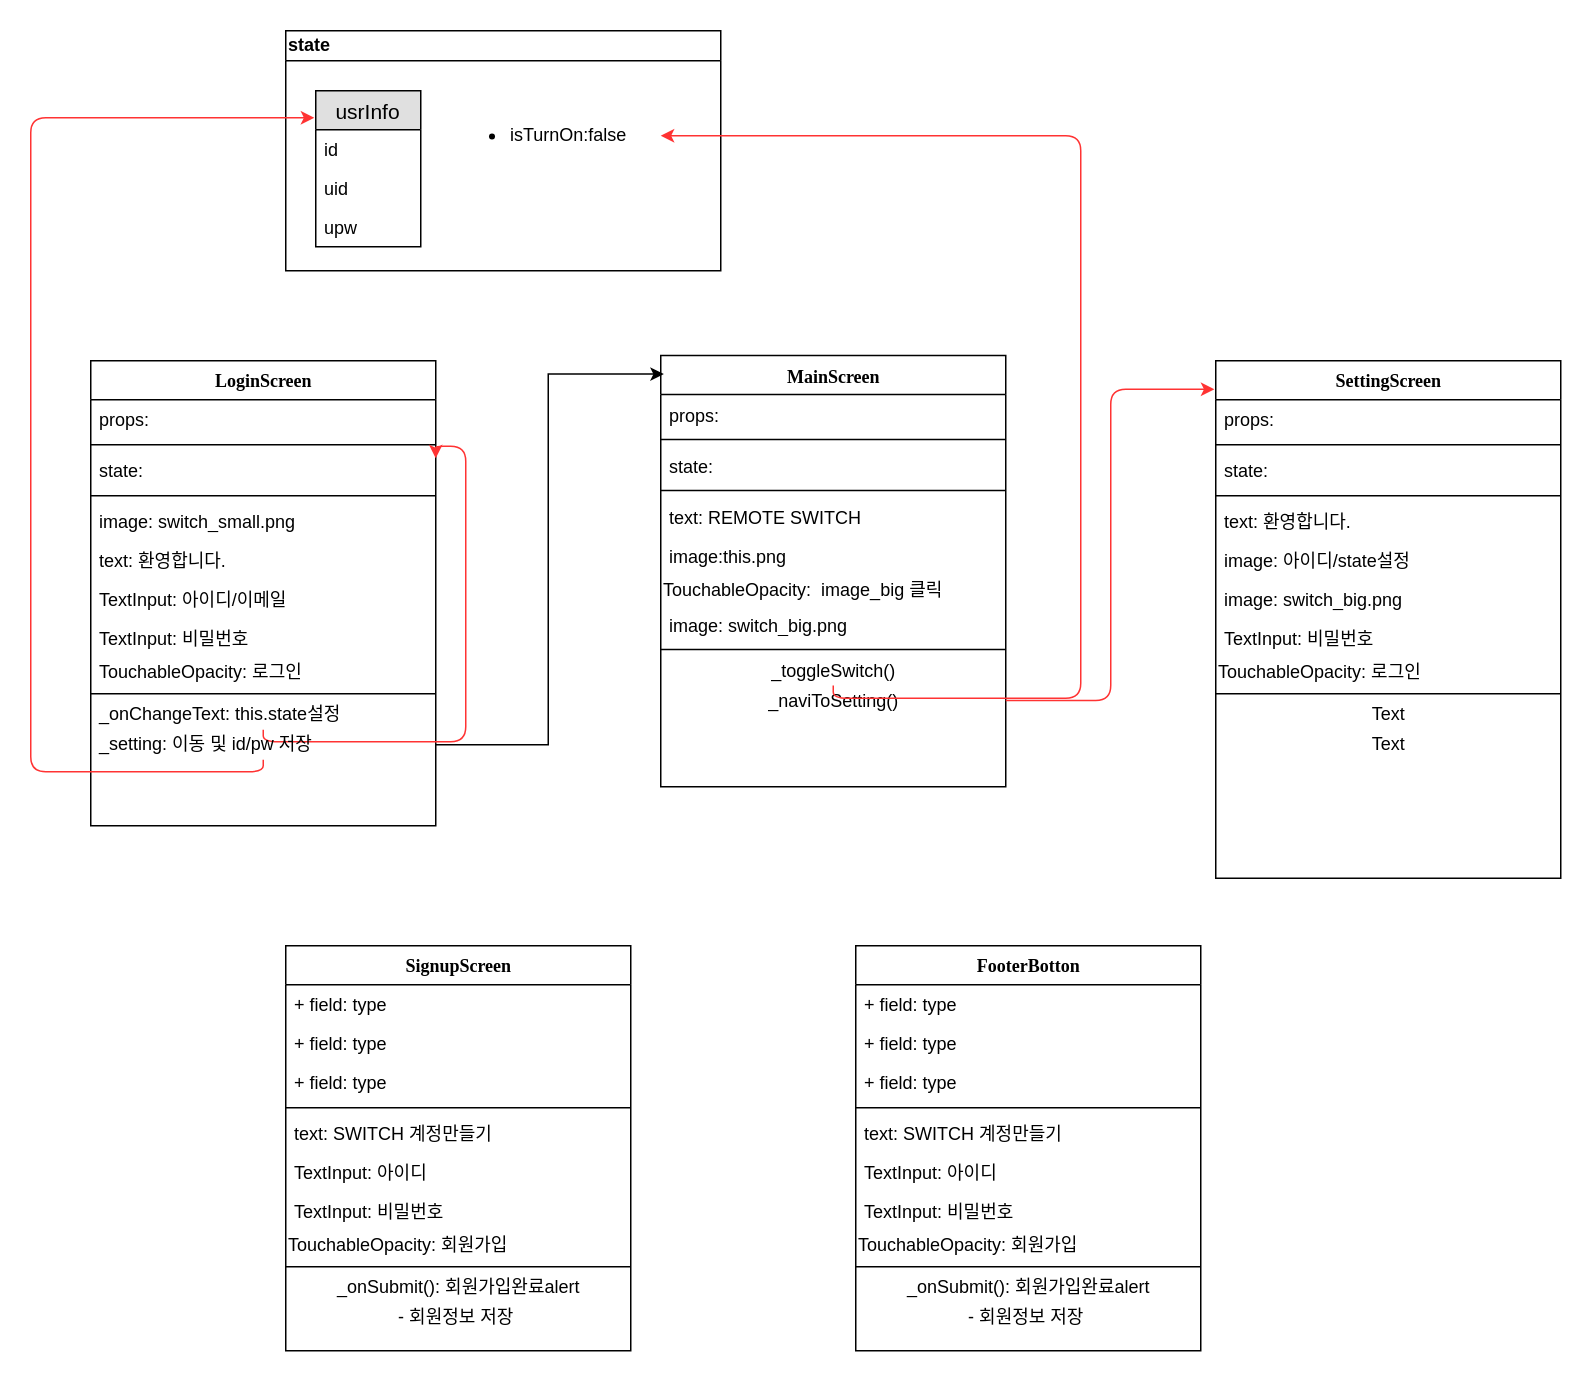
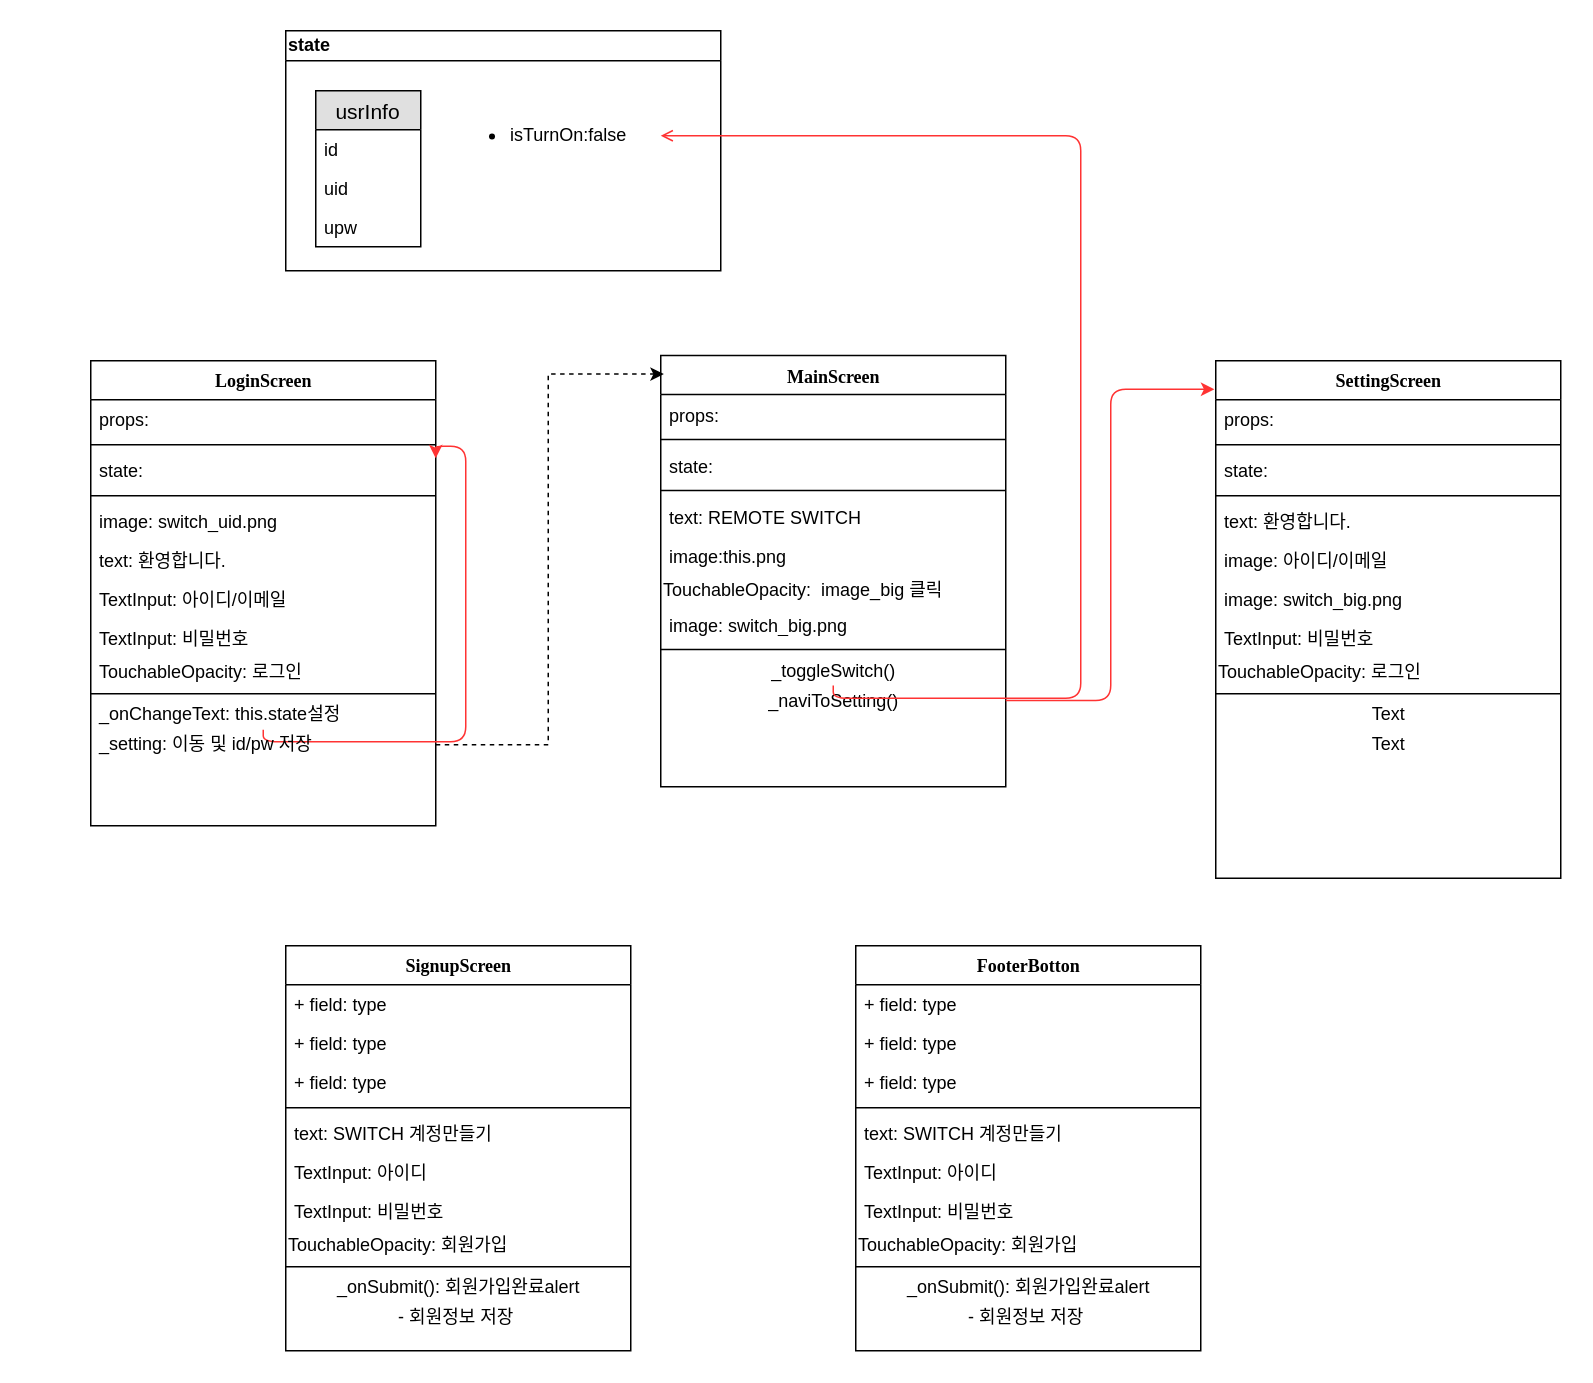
edge "_toggleSwitch()" -> "isTurnOn:false": arrowhead classic -> open
edge "_setting: 이동 및 id/pw 저장" -> "usrInfo": removed
node "image: switch_small.png": label "image: switch_small.png" -> "image: switch_uid.png"
node "image: 아이디/state설정": label "image: 아이디/state설정" -> "image: 아이디/이메일"
edge "_setting: 이동 및 id/pw 저장" -> "MainScreen": style solid -> dashed
